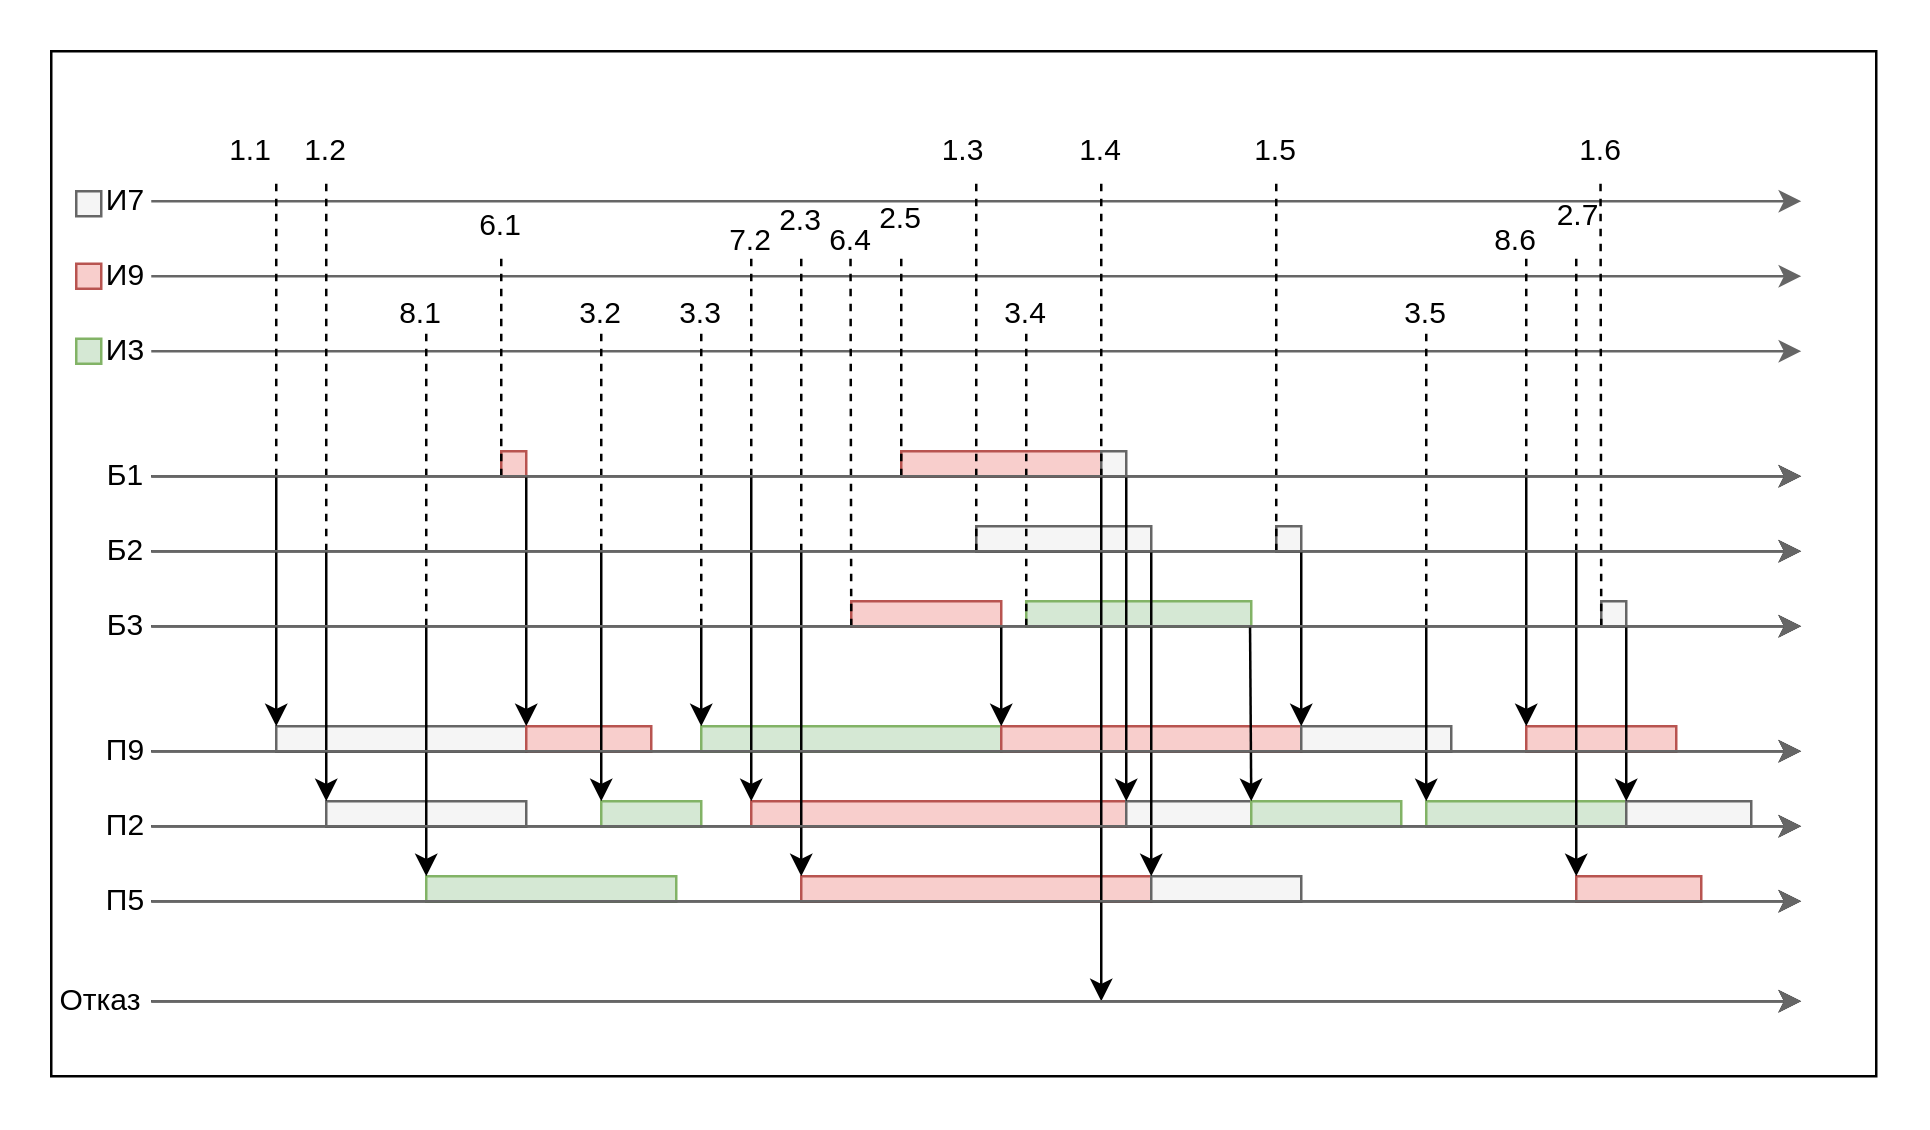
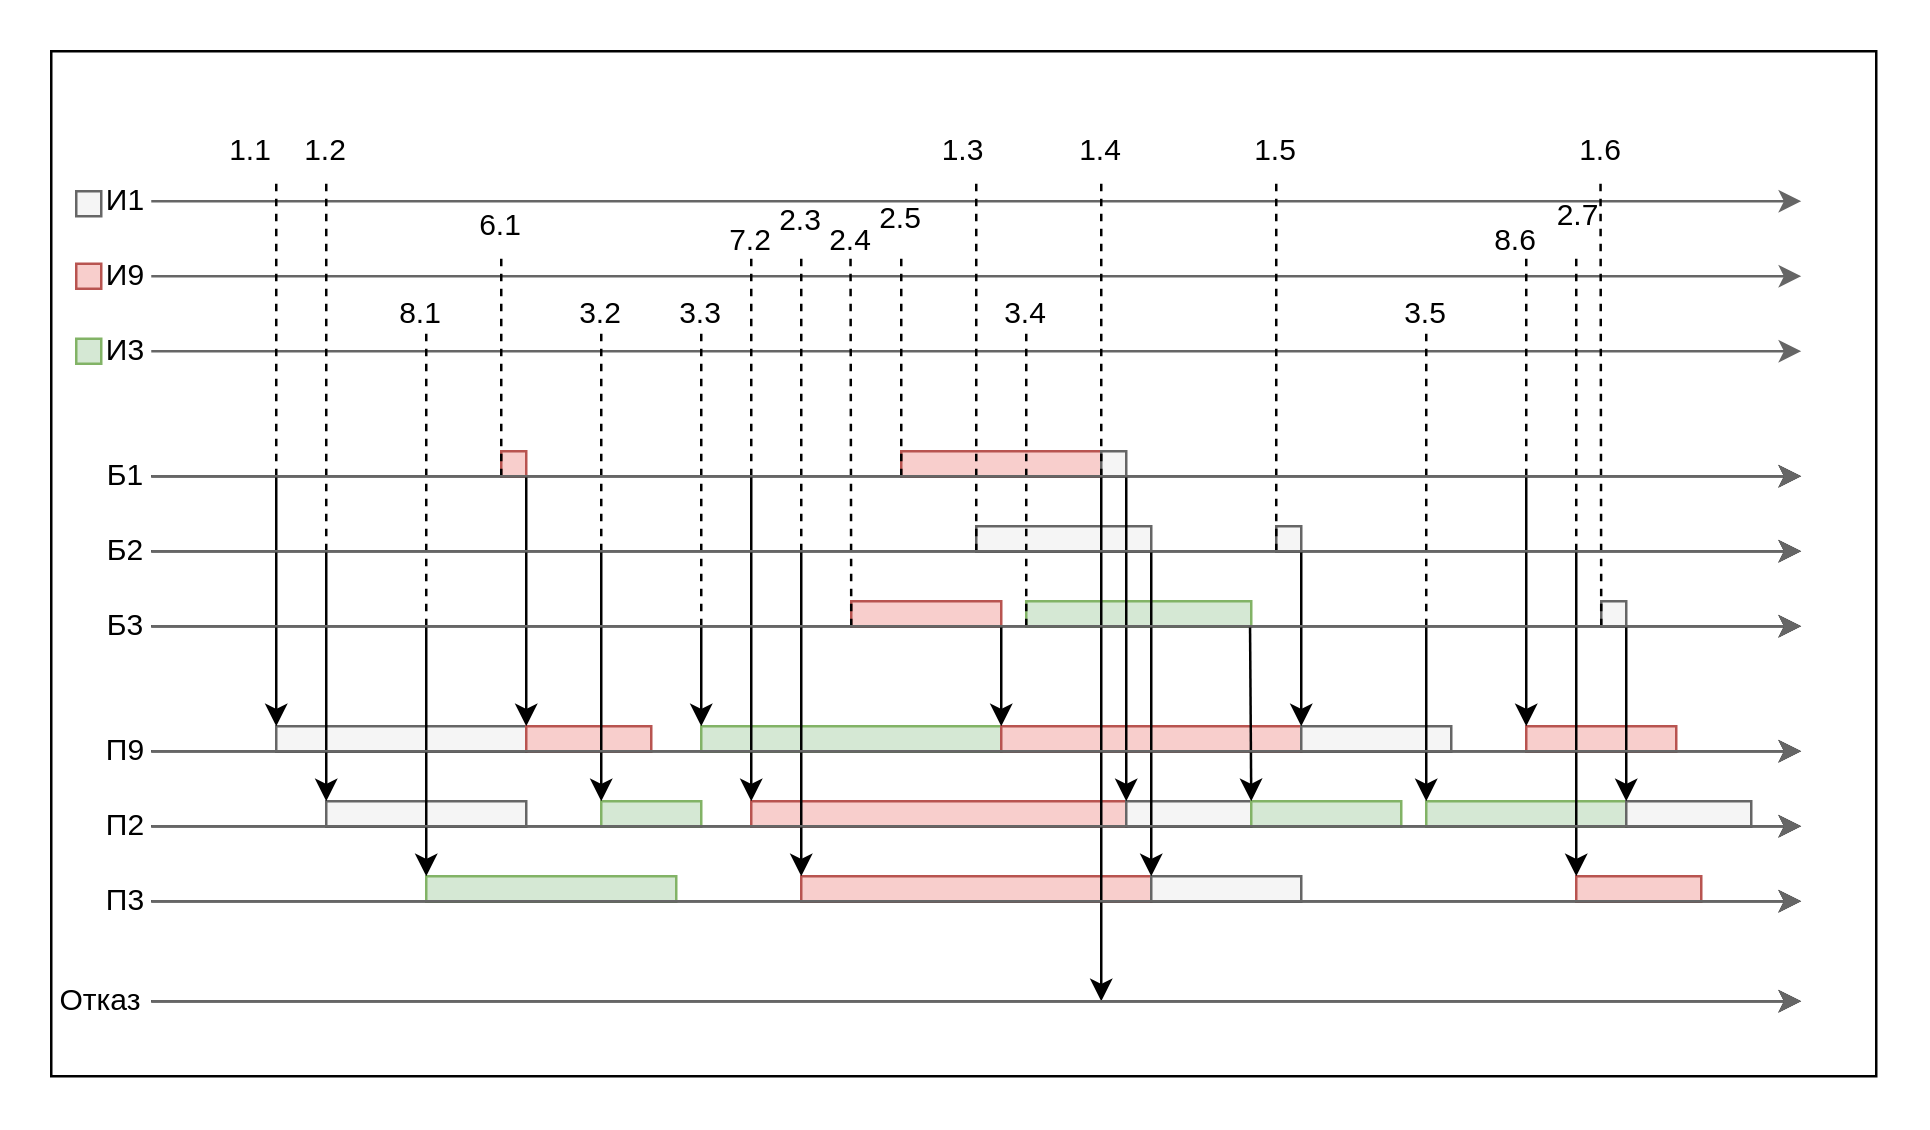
node "И7": label "И7" -> "И1"
node "6.4": label "6.4" -> "2.4"
node "П5": label "П5" -> "П3"
